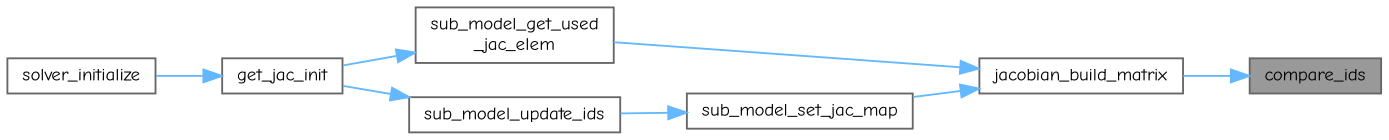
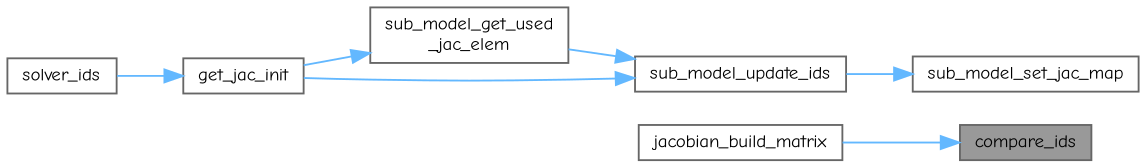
edge "sub_model_get_used _jac_elem" -> "jacobian_build_matrix": now "sub_model_get_used _jac_elem" -> "sub_model_update_ids"
node "solver_initialize": label "solver_initialize" -> "solver_ids"
edge "sub_model_set_jac_map" -> "jacobian_build_matrix": removed
